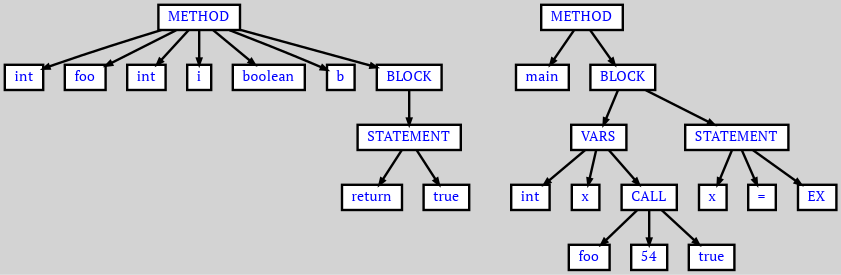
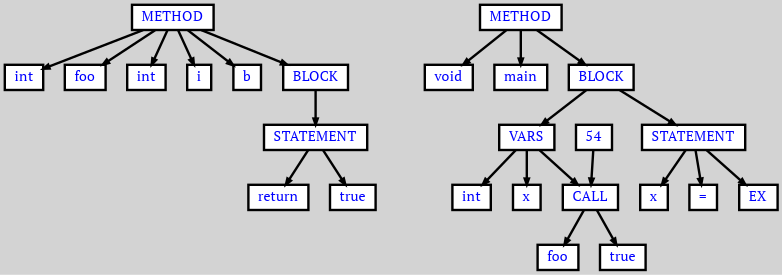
node "boolean": removed
node "void": added
edge "CALL" -> "54": reversed
